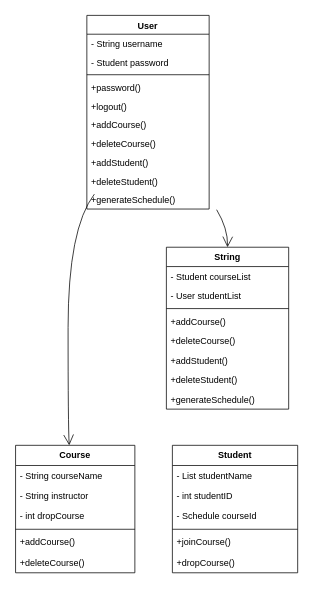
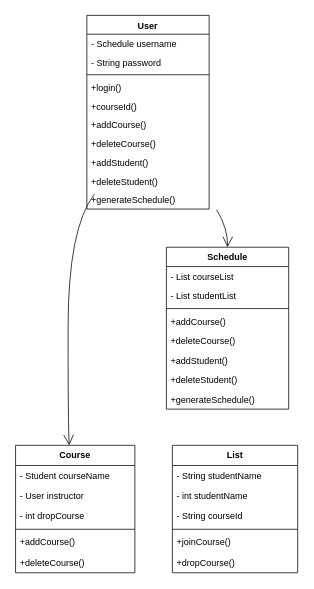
node "- String username": label "- String username" -> "- Schedule username"
node "- Student password": label "- Student password" -> "- String password"
node "+password()": label "+password()" -> "+login()"
node "+logout()": label "+logout()" -> "+courseId()"
node "String": label "String" -> "Schedule"
node "- Student courseList": label "- Student courseList" -> "- List courseList"
node "- User studentList": label "- User studentList" -> "- List studentList"
node "Student": label "Student" -> "List"
node "- String courseName": label "- String courseName" -> "- Student courseName"
node "- List studentName": label "- List studentName" -> "- String studentName"
node "- String instructor": label "- String instructor" -> "- User instructor"
node "- int studentID": label "- int studentID" -> "- int studentName"
node "- Schedule courseId": label "- Schedule courseId" -> "- String courseId"
